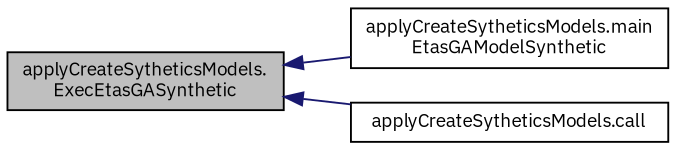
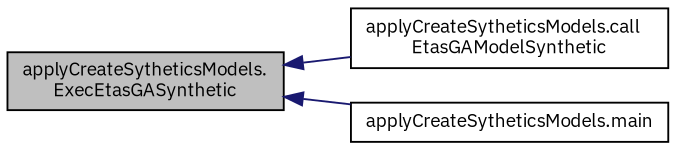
node "applyCreateSytheticsModels.main EtasGAModelSynthetic": label "applyCreateSytheticsModels.main EtasGAModelSynthetic" -> "applyCreateSytheticsModels.call EtasGAModelSynthetic"
node "applyCreateSytheticsModels.call": label "applyCreateSytheticsModels.call" -> "applyCreateSytheticsModels.main"
